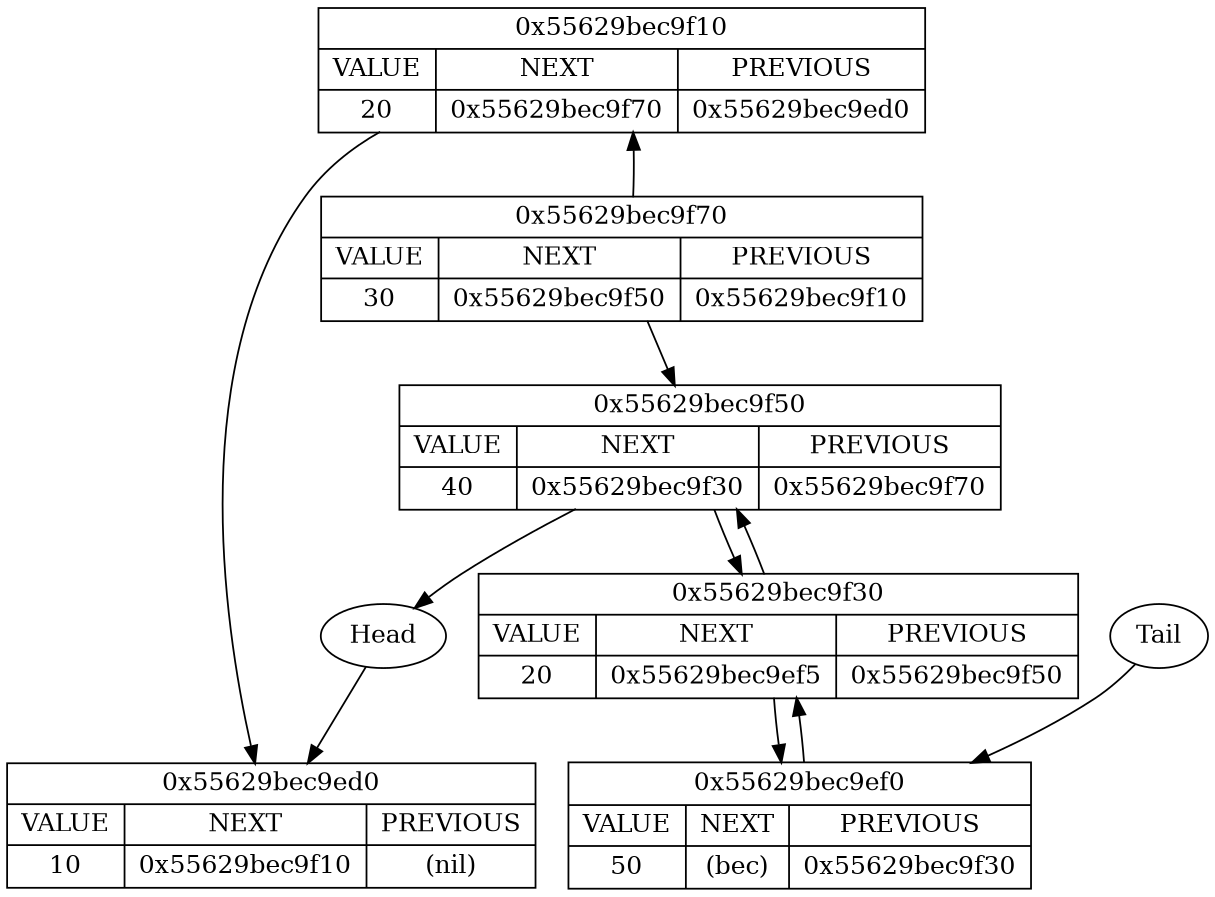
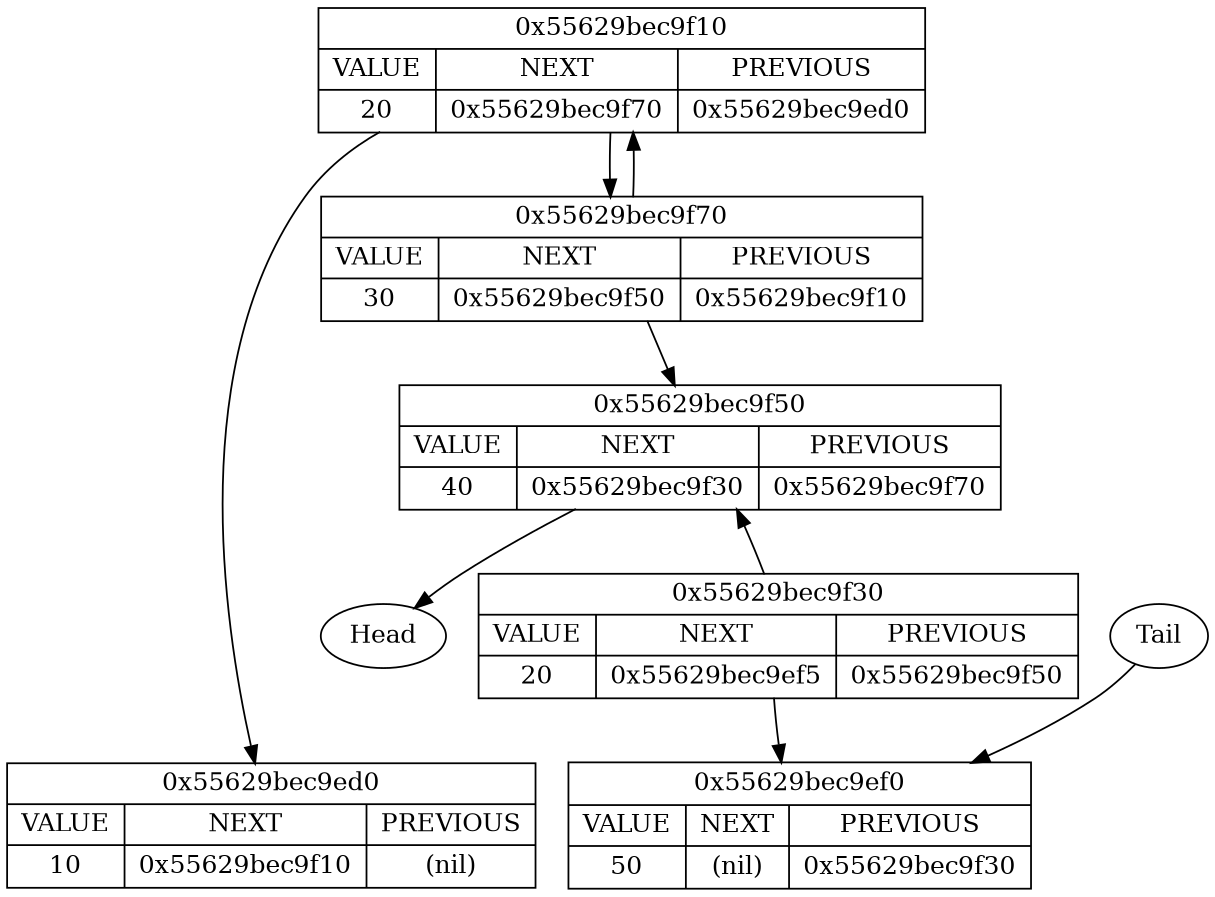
edge "0x55629bec9f10" -> "0x55629bec9f70": added
edge "0x55629bec9f50" -> "0x55629bec9f30": removed
edge "Head" -> "0x55629bec9ed0": removed
edge "0x55629bec9ef0" -> "0x55629bec9f30": removed
node "0x55629bec9ef0": text "(bec)" -> "(nil)"
